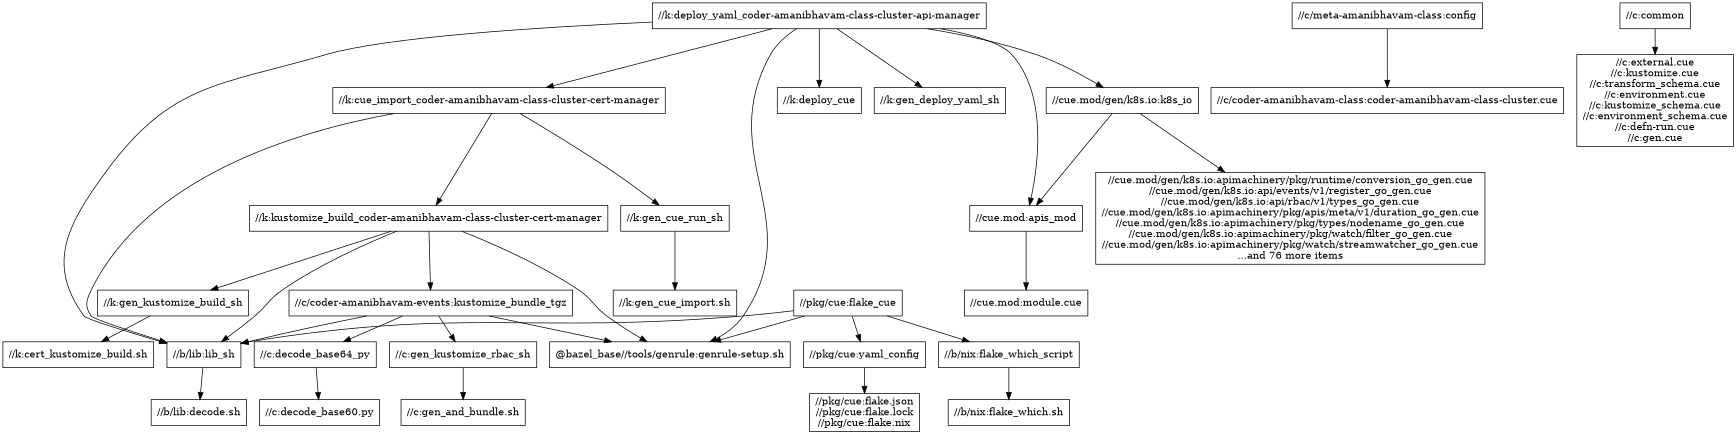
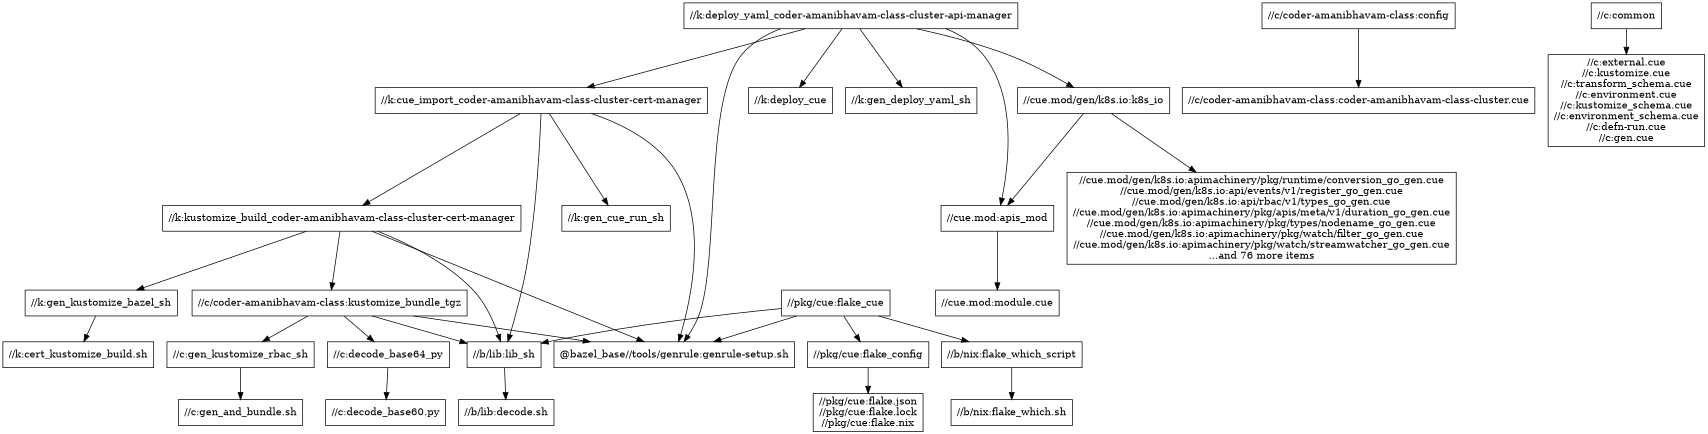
node "//c/meta-amanibhavam-class:config": label "//c/meta-amanibhavam-class:config" -> "//c/coder-amanibhavam-class:config"
edge "//k:deploy_yaml_coder-amanibhavam-class-cluster-api-manager" -> "//b/lib:lib_sh": removed
edge "//k:cue_import_coder-amanibhavam-class-cluster-cert-manager" -> "@bazel_base//tools/genrule:genrule-setup.sh": added
node "//k:gen_kustomize_build_sh": label "//k:gen_kustomize_build_sh" -> "//k:gen_kustomize_bazel_sh"
node "//c/coder-amanibhavam-events:kustomize_bundle_tgz": label "//c/coder-amanibhavam-events:kustomize_bundle_tgz" -> "//c/coder-amanibhavam-class:kustomize_bundle_tgz"
node "//k:gen_cue_import.sh": removed
node "//pkg/cue:yaml_config": label "//pkg/cue:yaml_config" -> "//pkg/cue:flake_config"
